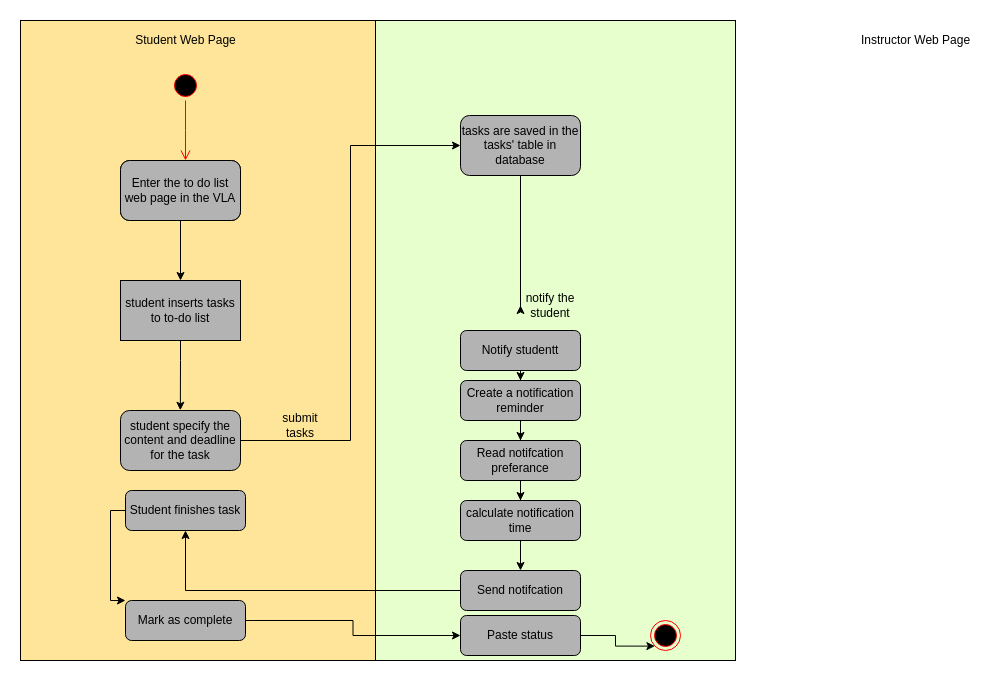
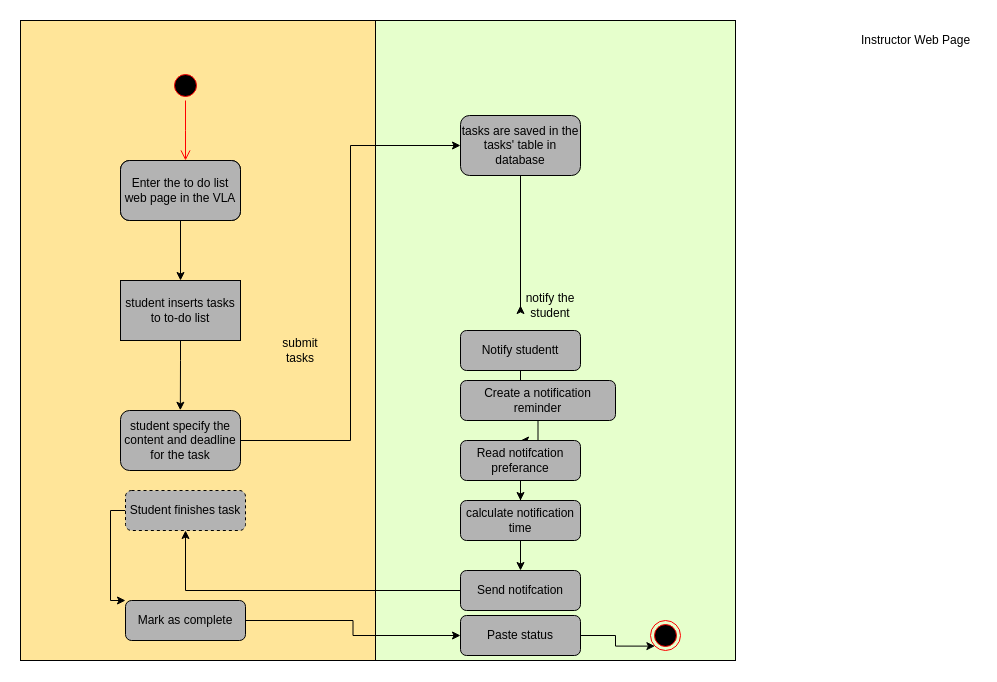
node "Student Web Page": removed
node "Create a notification reminder": size 120x40 -> 155x40
node "submit tasks": moved (301, 426) -> (301, 351)
node "Student finishes task": style solid -> dashed
